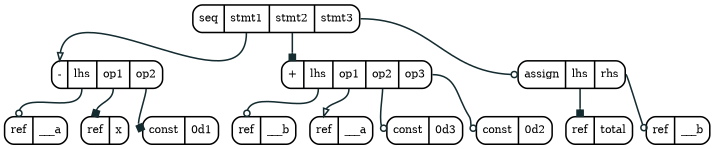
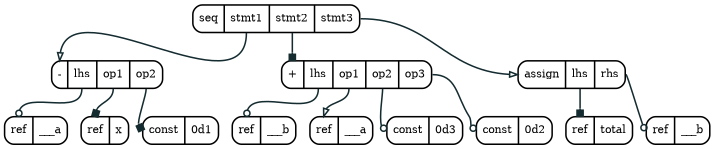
edge "seq" -> "assign": arrowhead odot -> onormal
